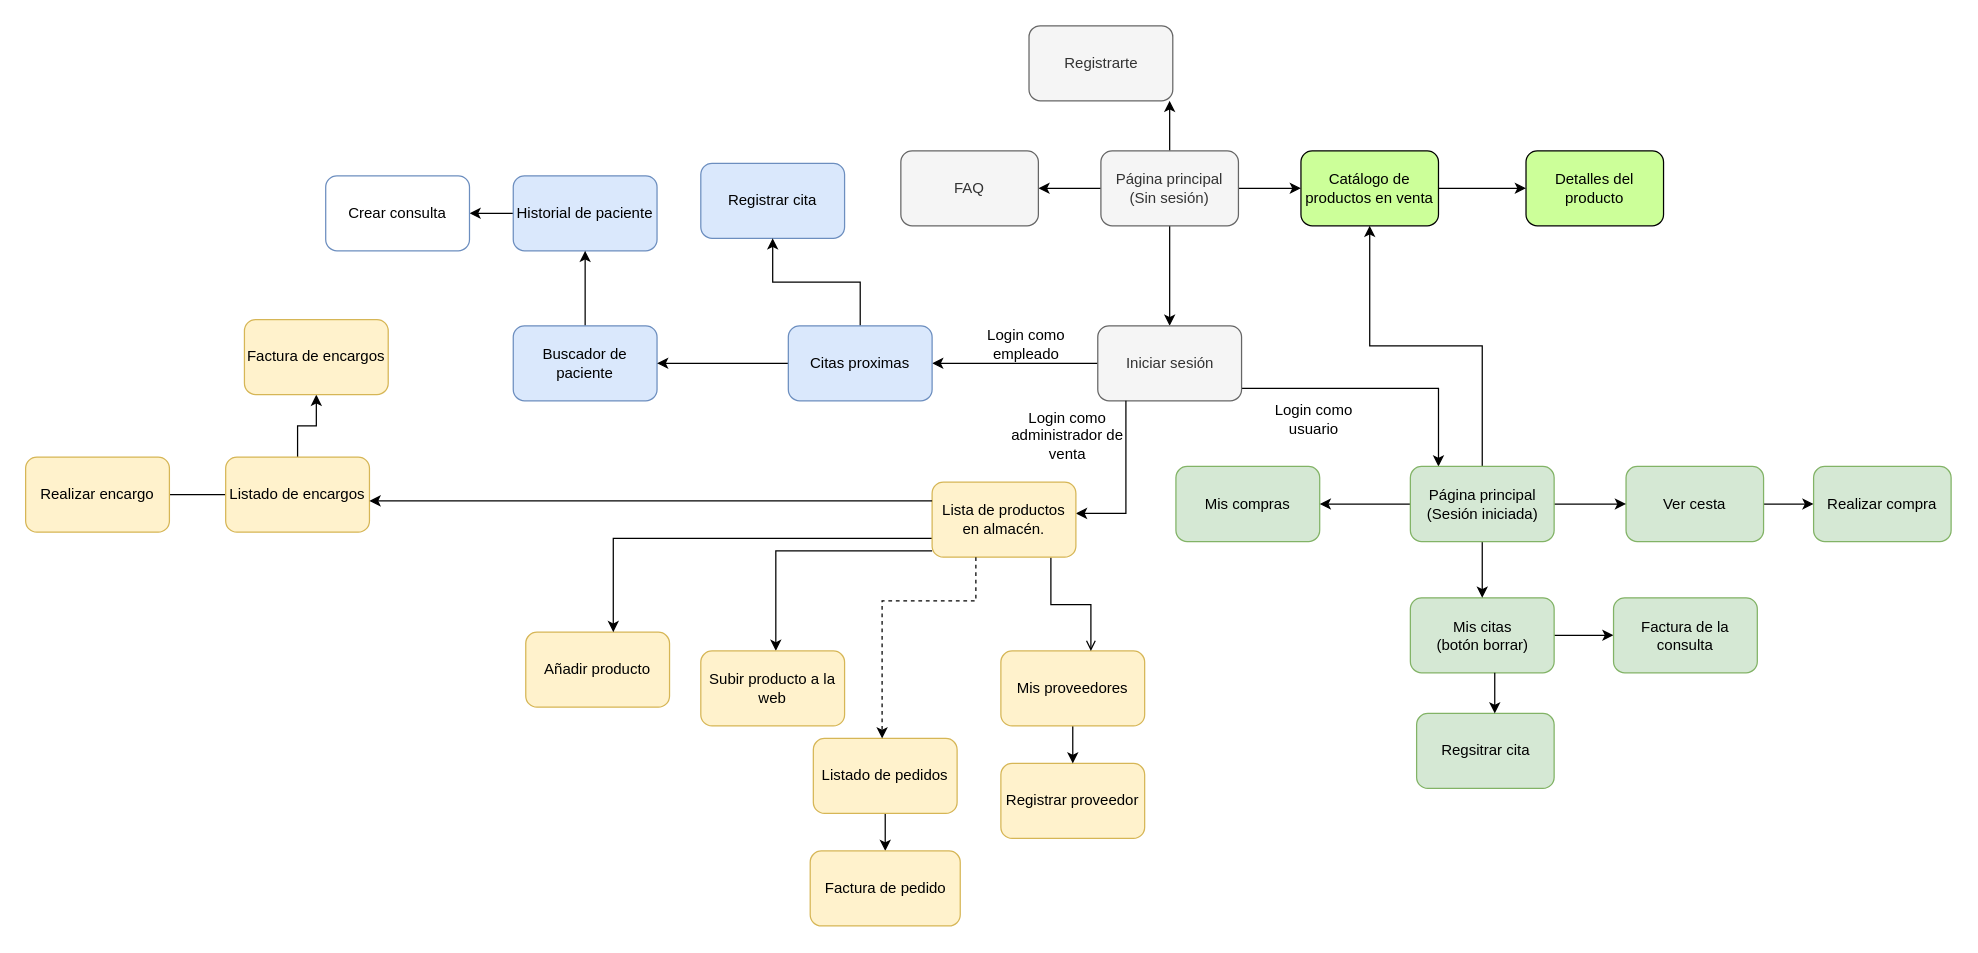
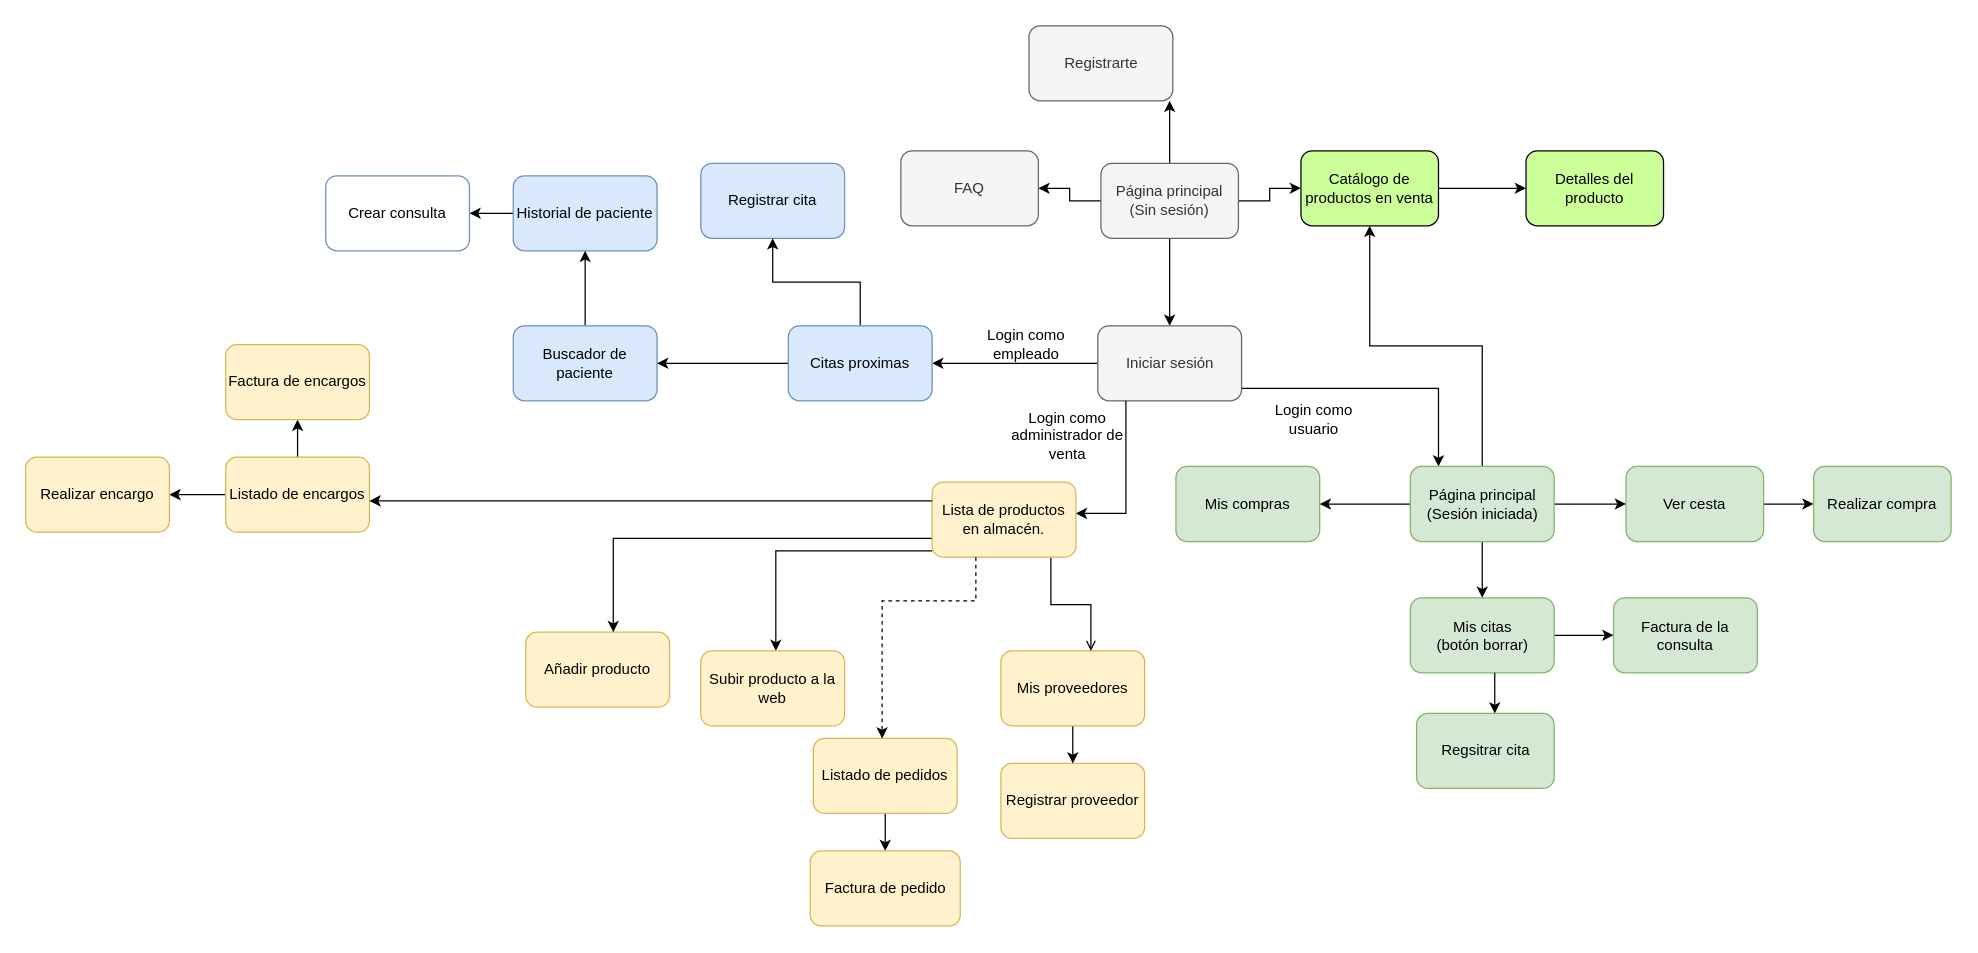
node "Página principal (Sin sesión)": moved (1169, 188) -> (1169, 201)
node "Factura de encargos": moved (316, 357) -> (298, 382)
edge "Realizar encargo" -- "Listado de encargos": arrowhead none -> classic
